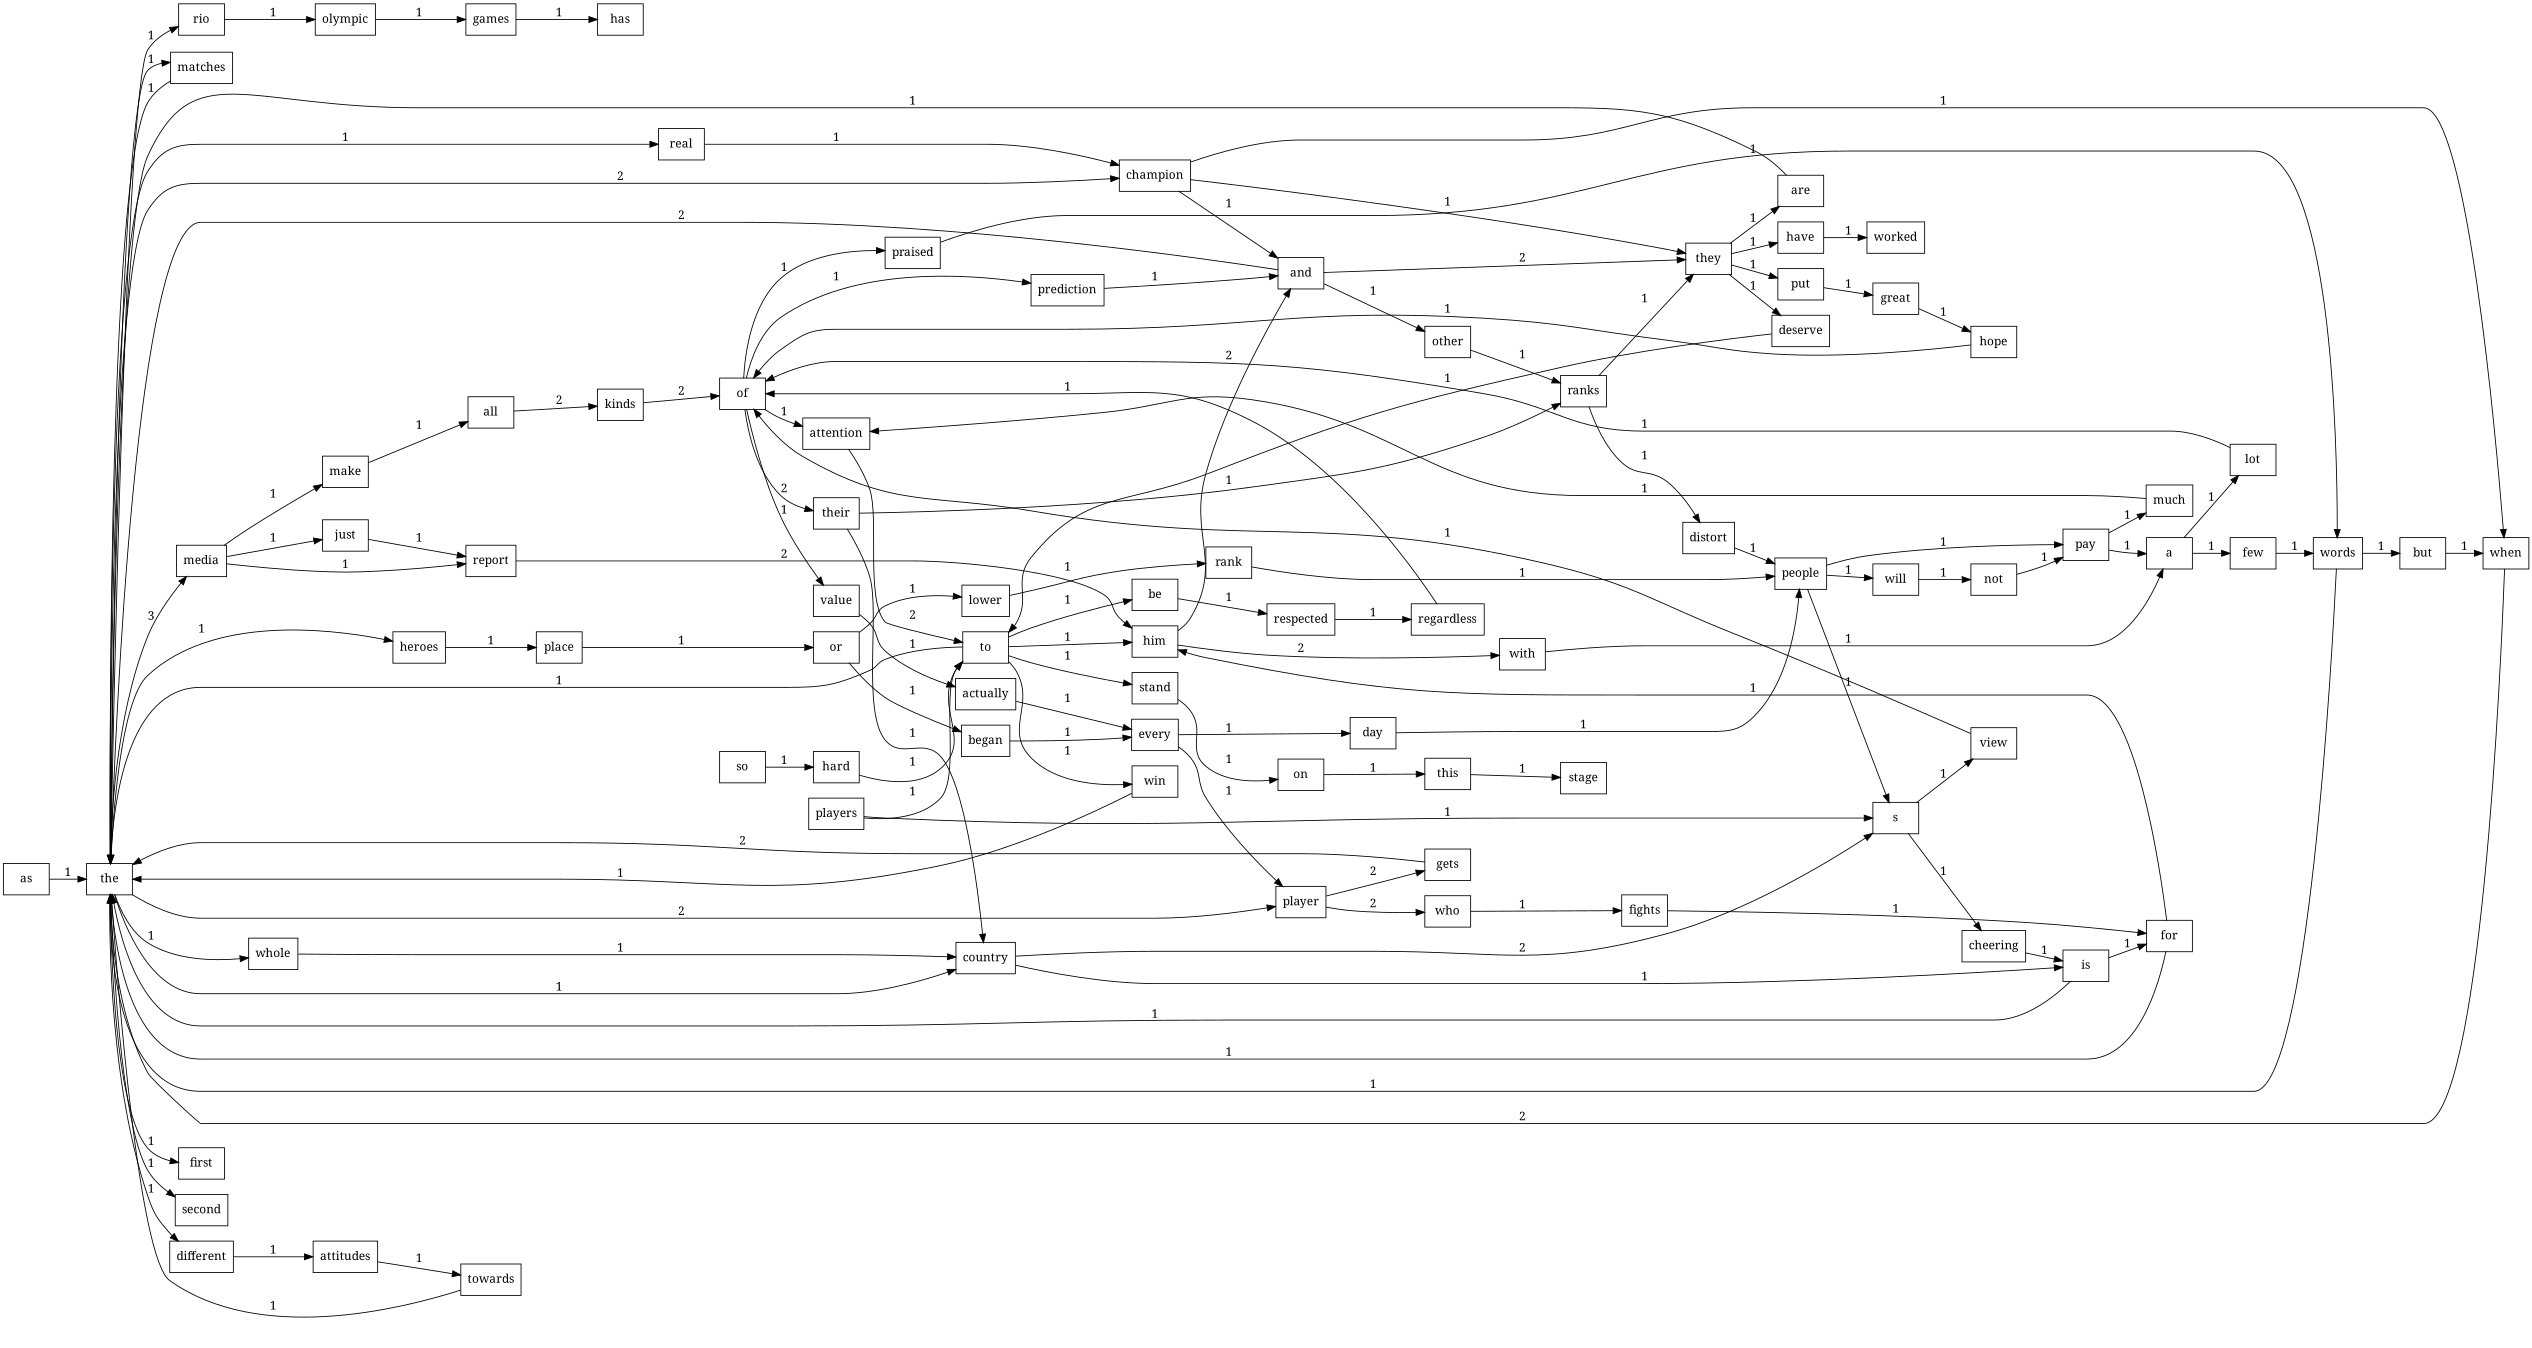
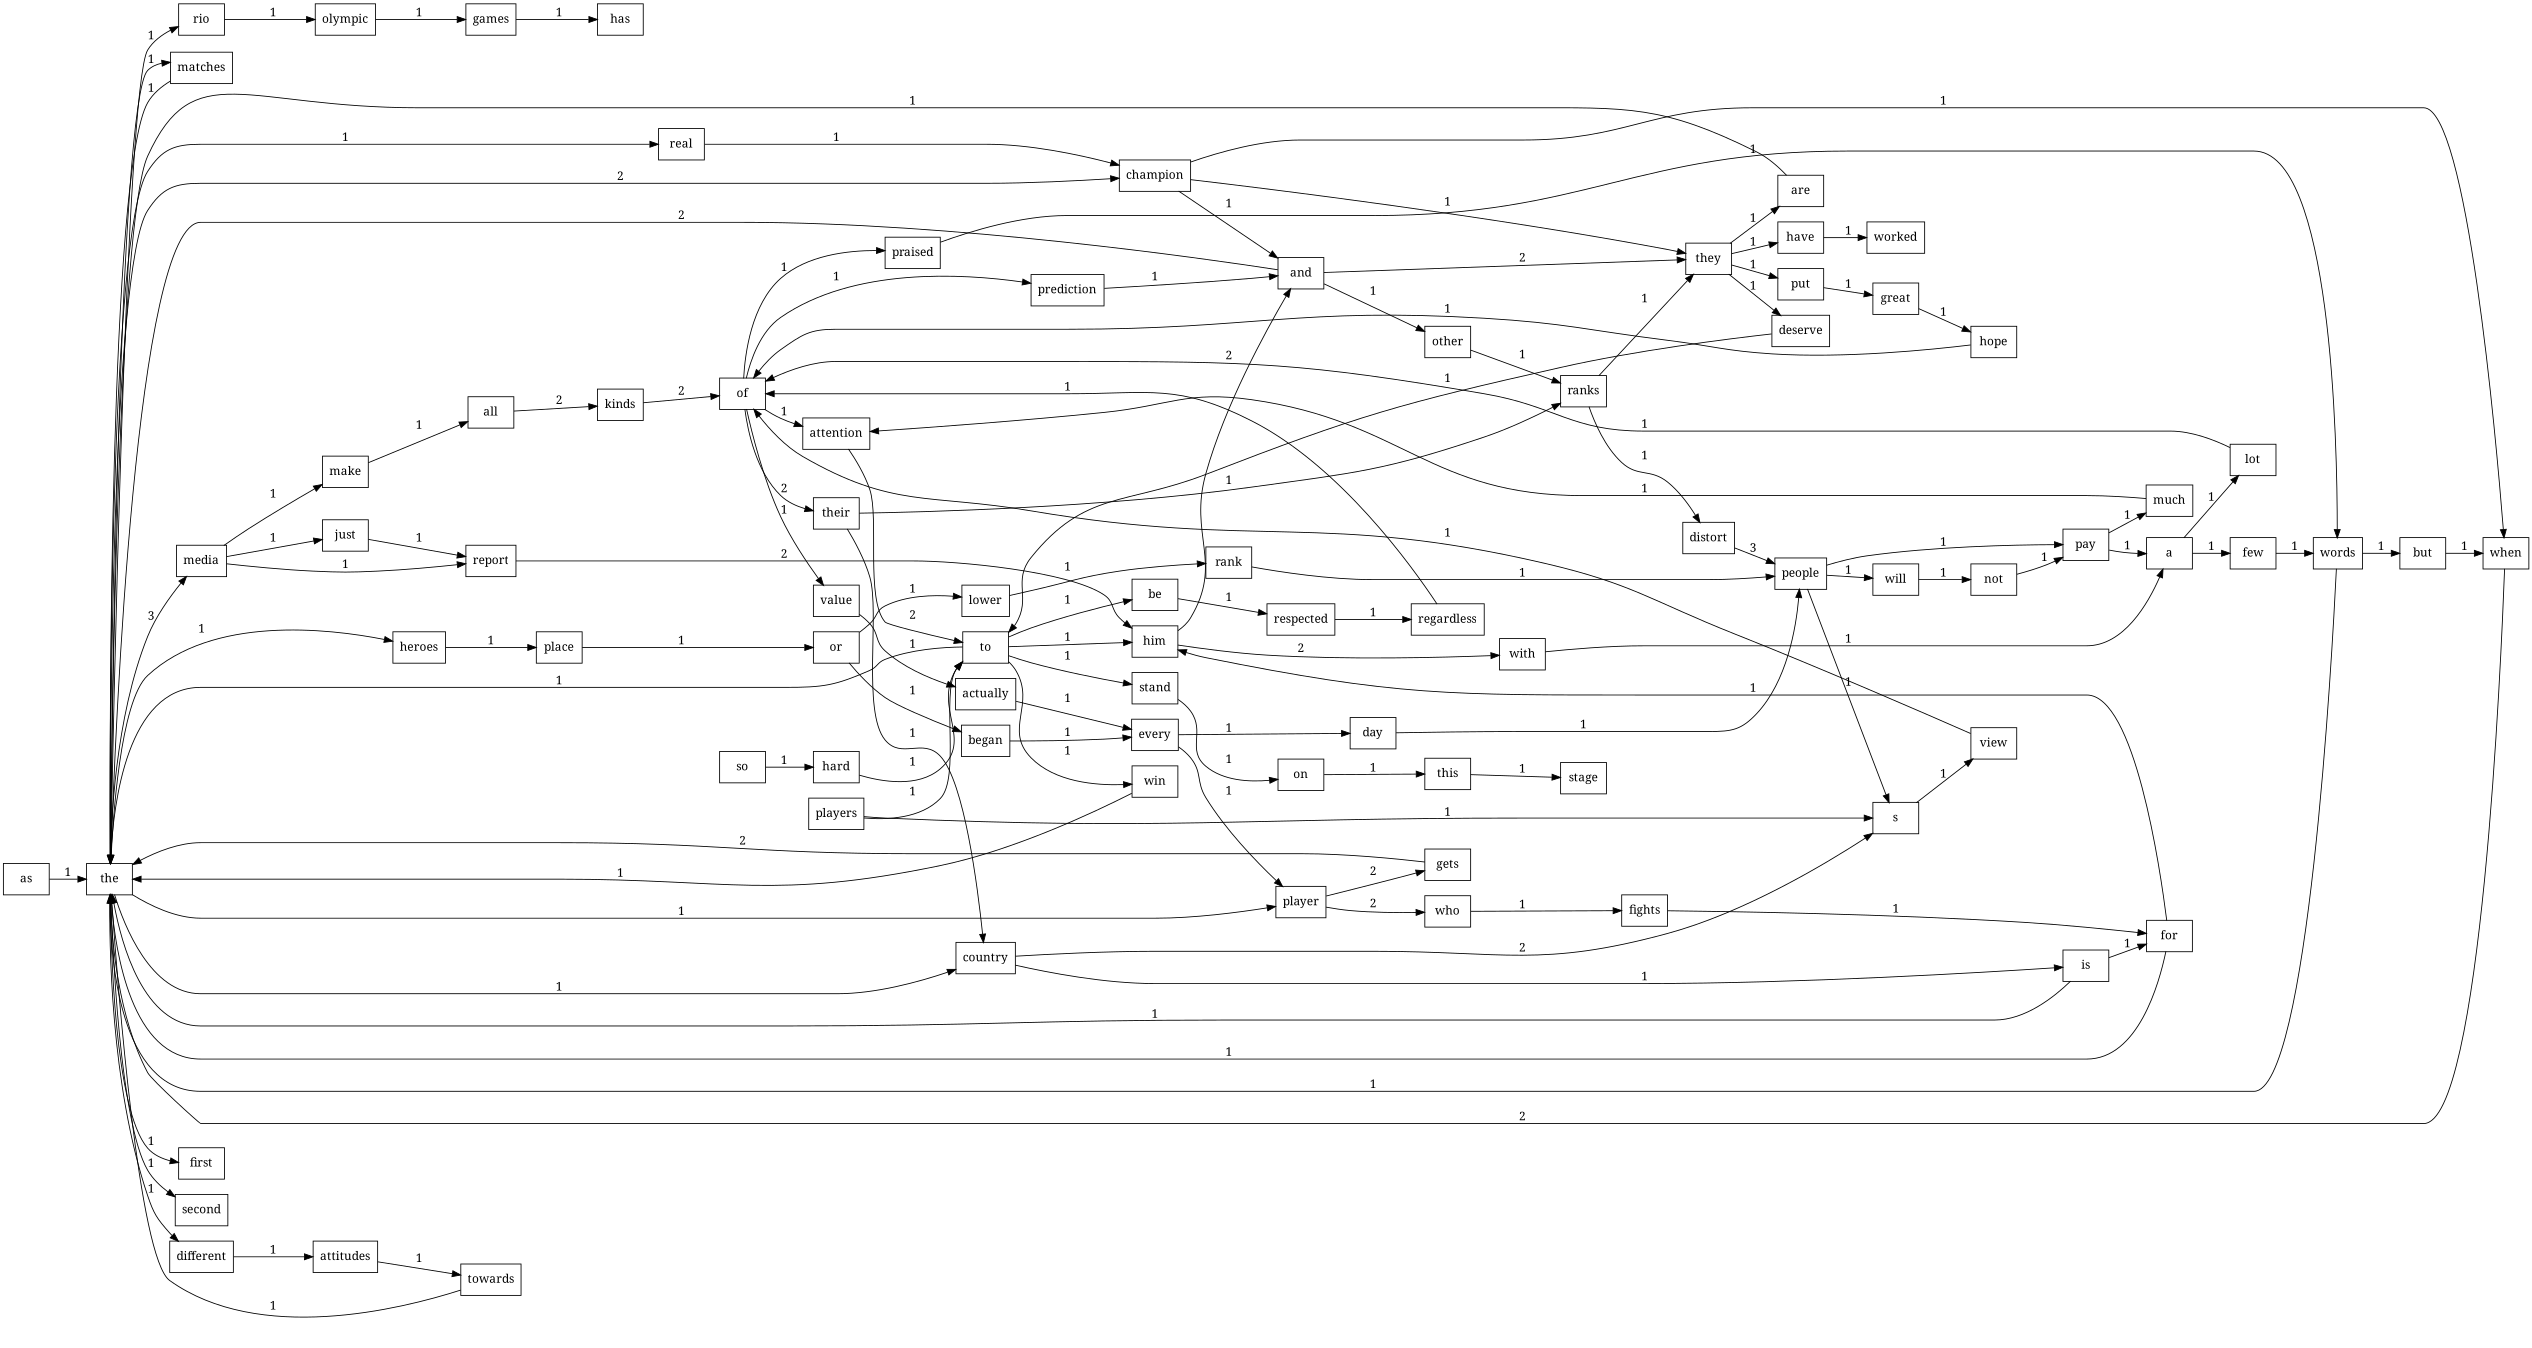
edge "distort" -> "people": label "1" -> "3"
edge "the" -> "player": label "2" -> "1"
node "cheering": removed
node "whole": removed
